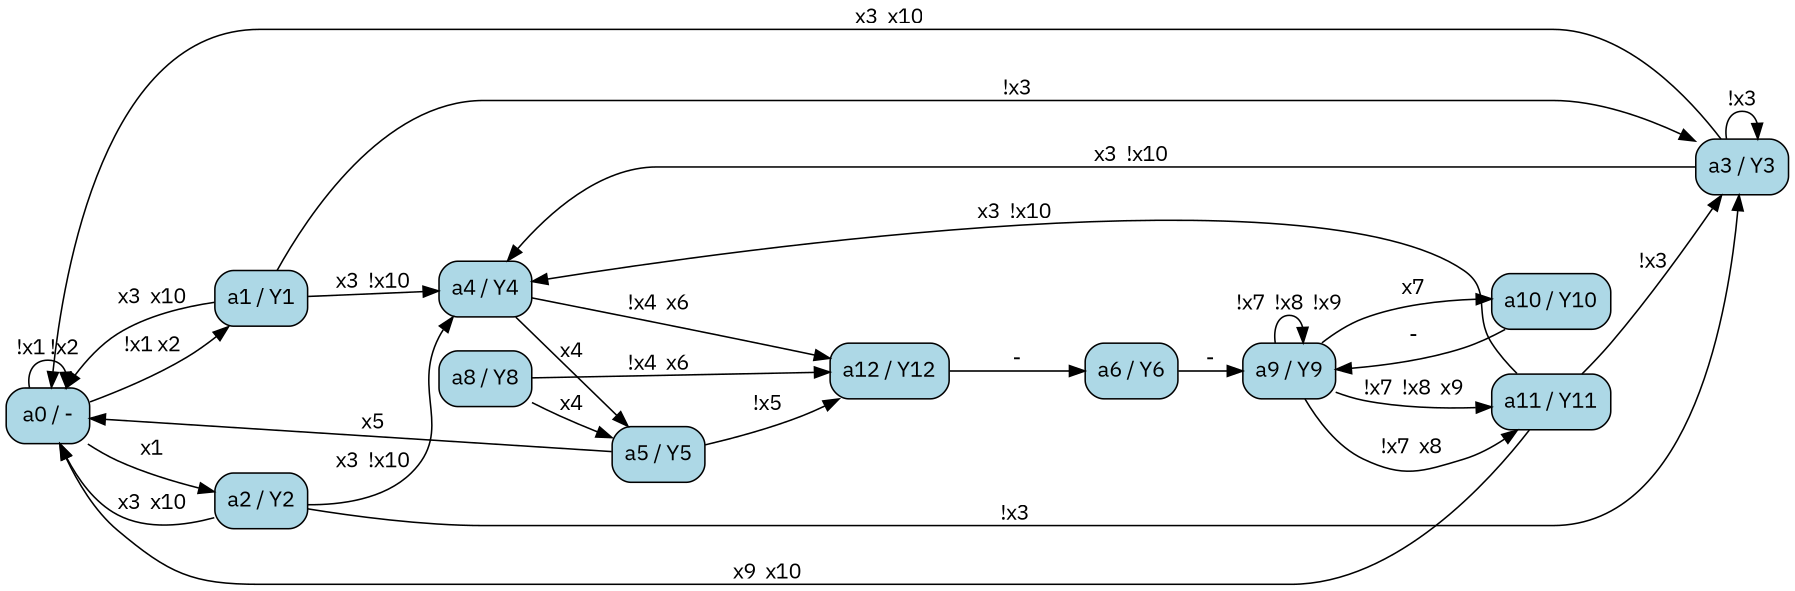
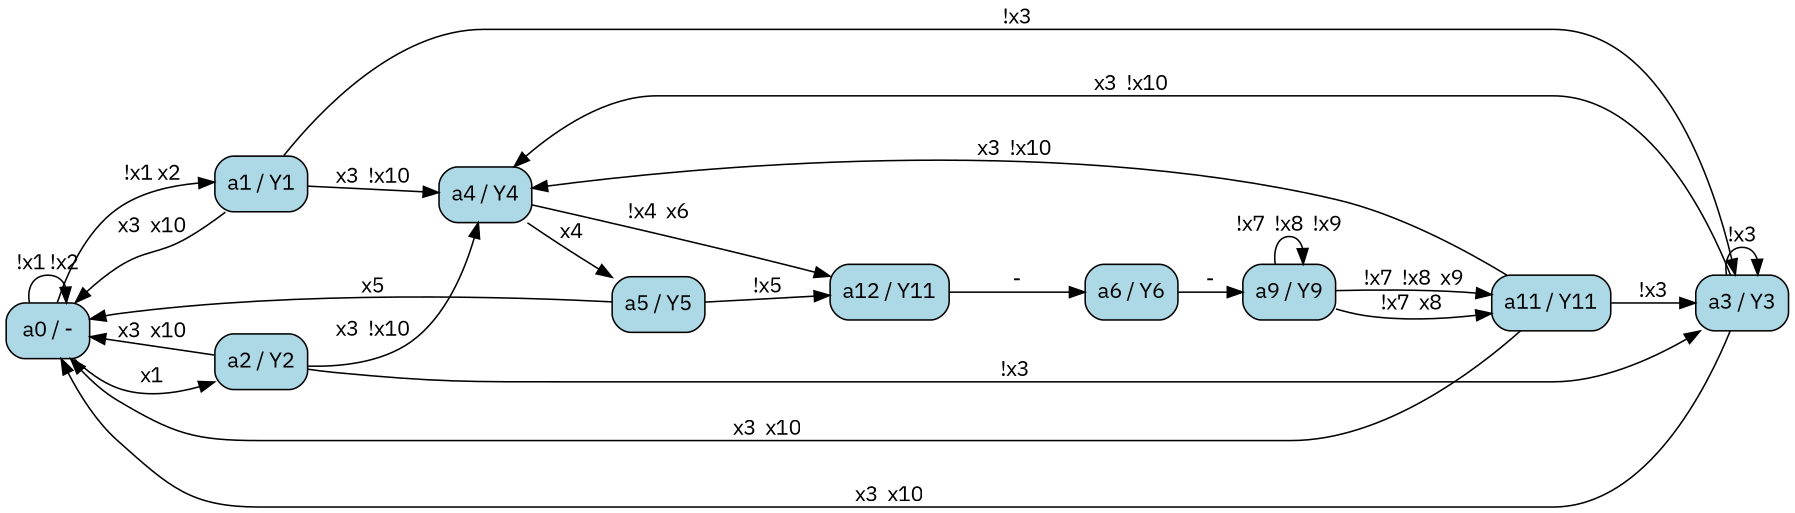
node "a10 / Y10": removed
node "a12 / Y12": label "a12 / Y12" -> "a12 / Y11"
node "a8 / Y8": removed
edge "a11 / Y11" -> "a0 / -": label "x9  x10" -> "x3  x10"
